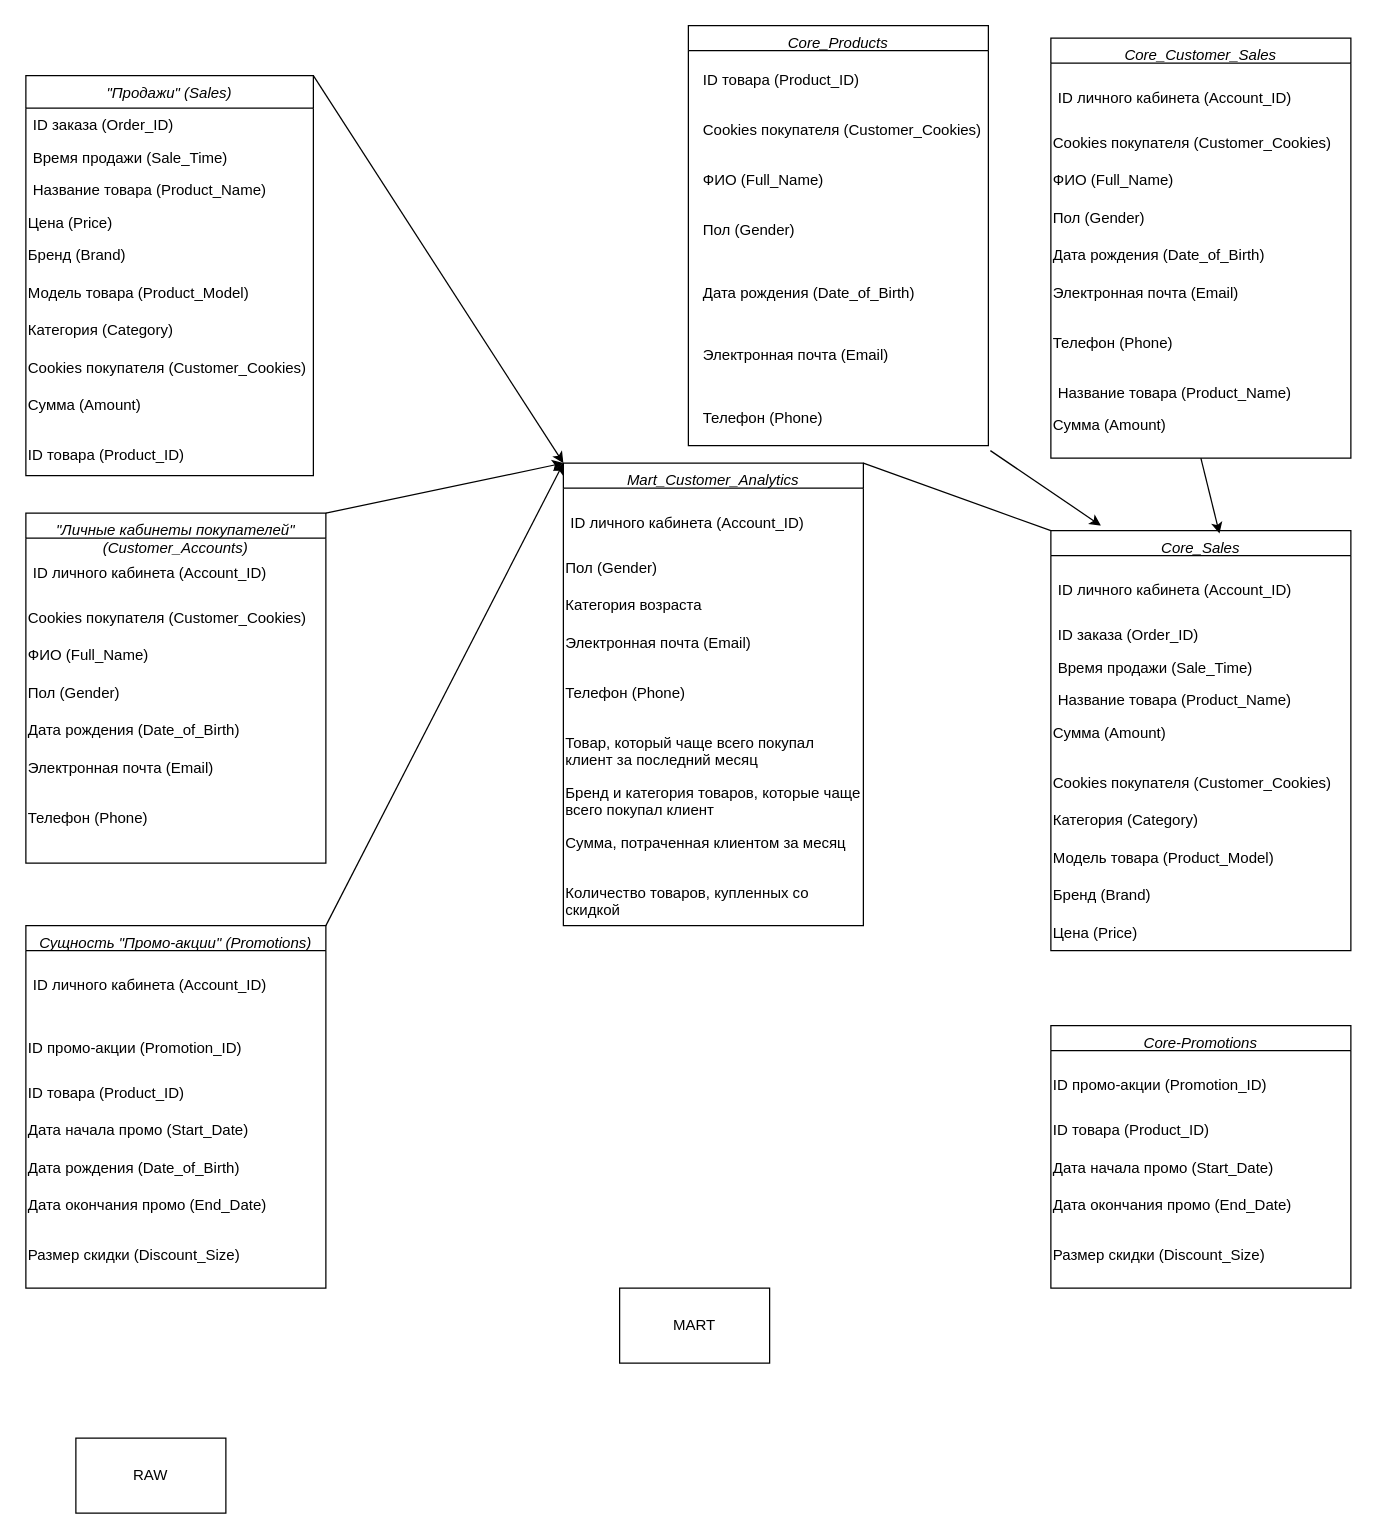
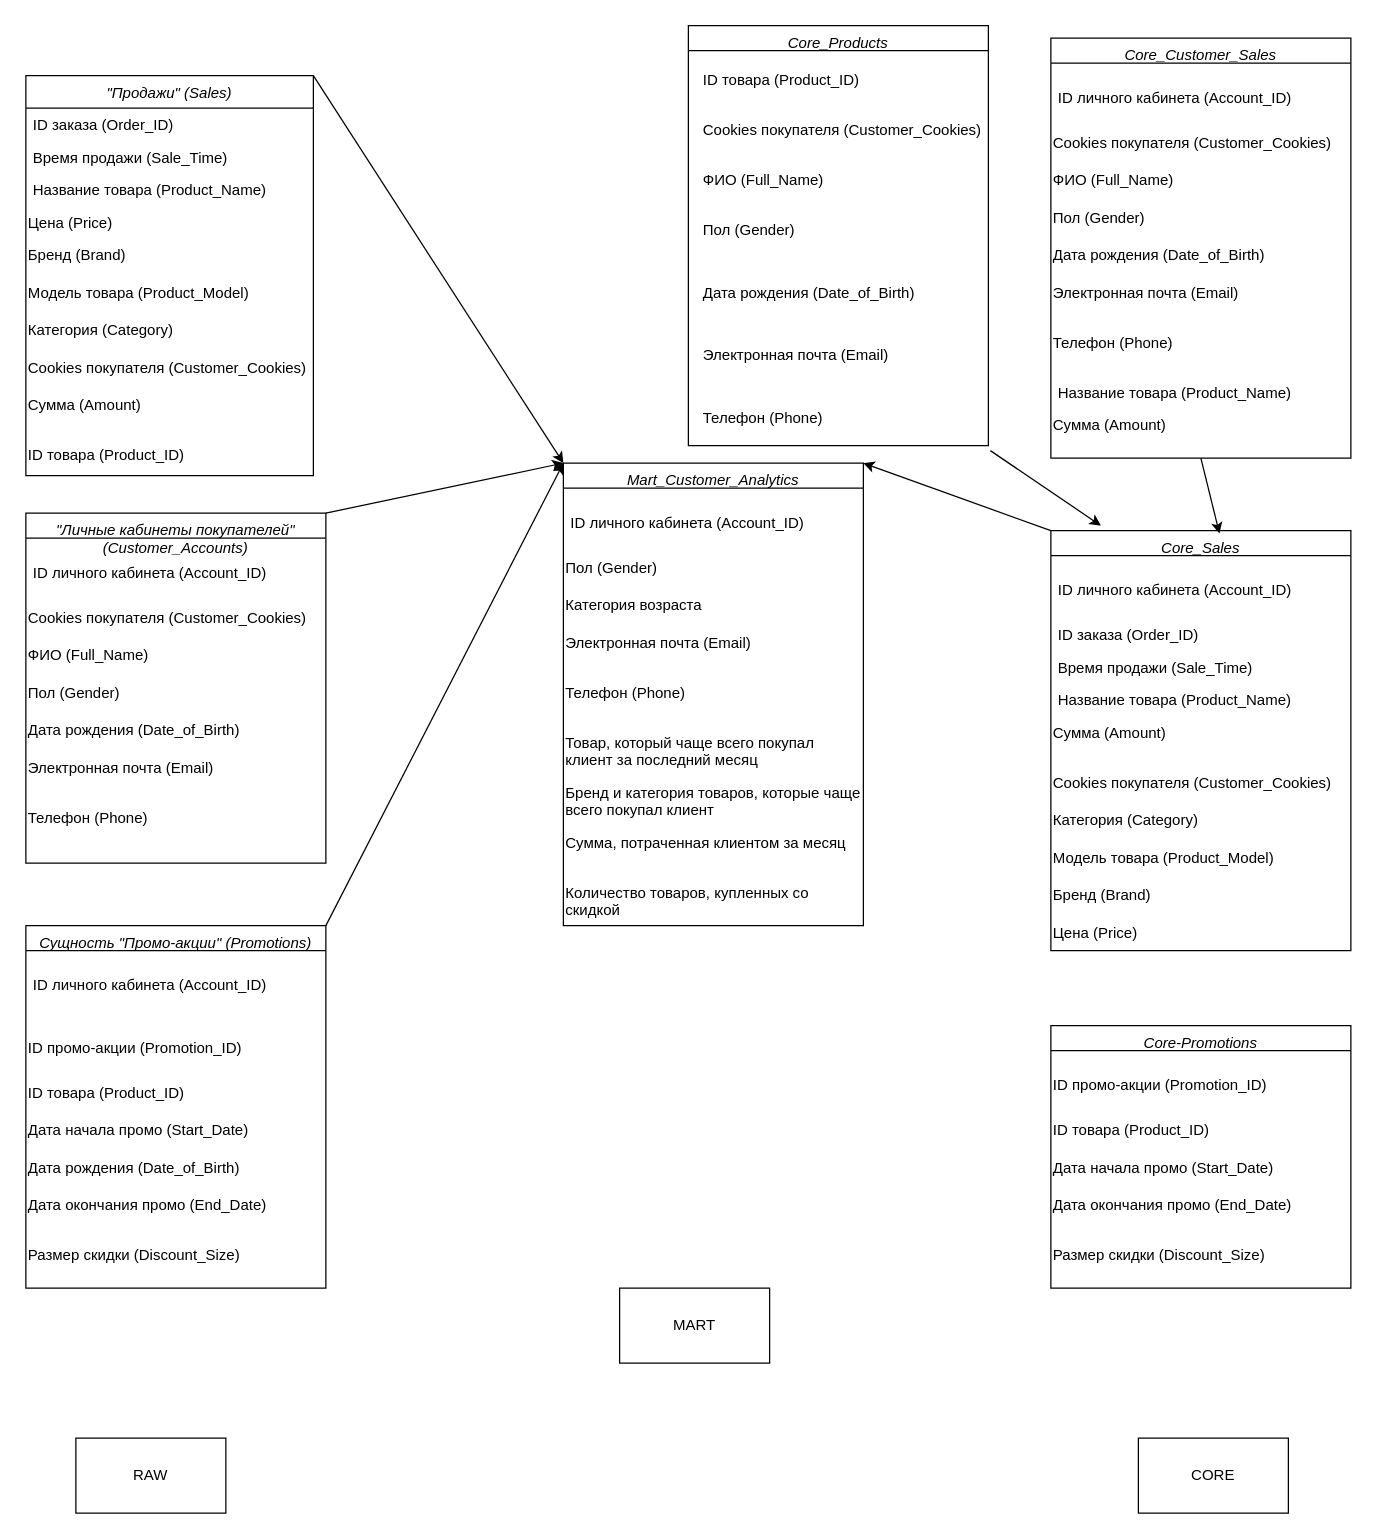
edge "Mart_Customer_Analytics" -- "Core_Sales": arrowhead none -> classic
node "CORE": added
